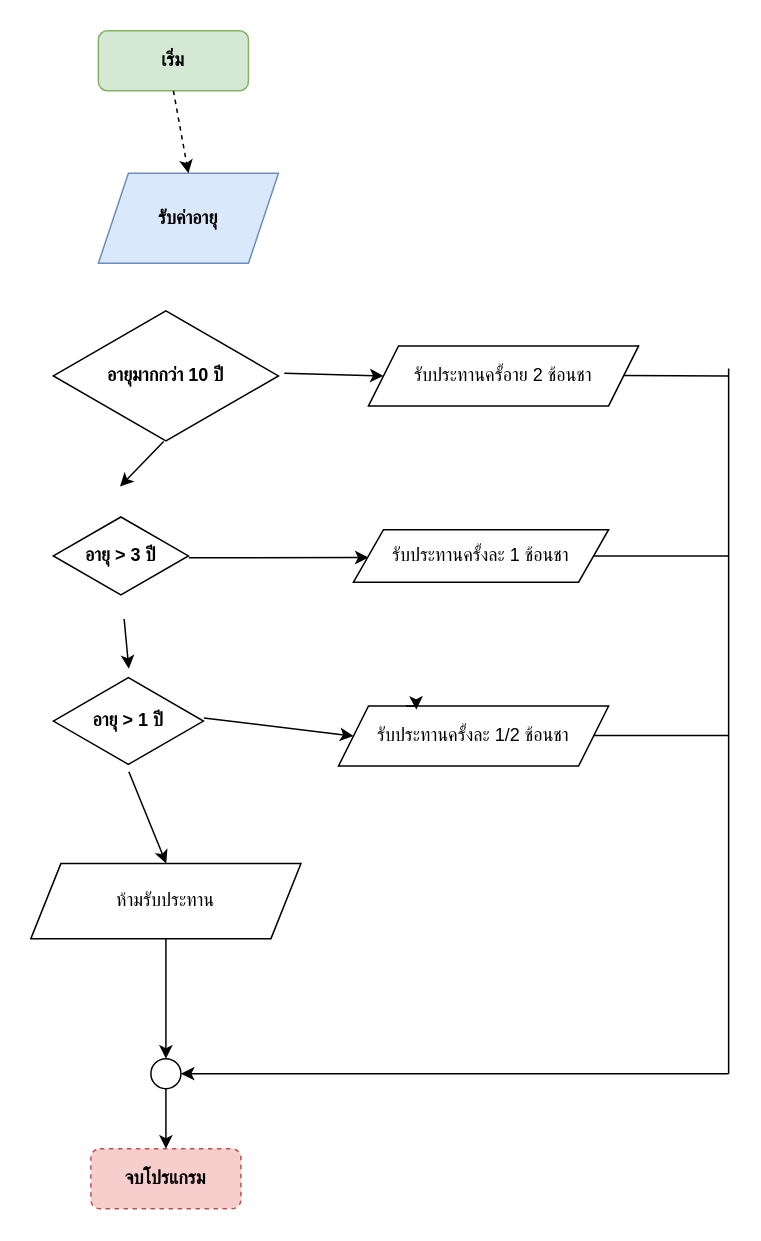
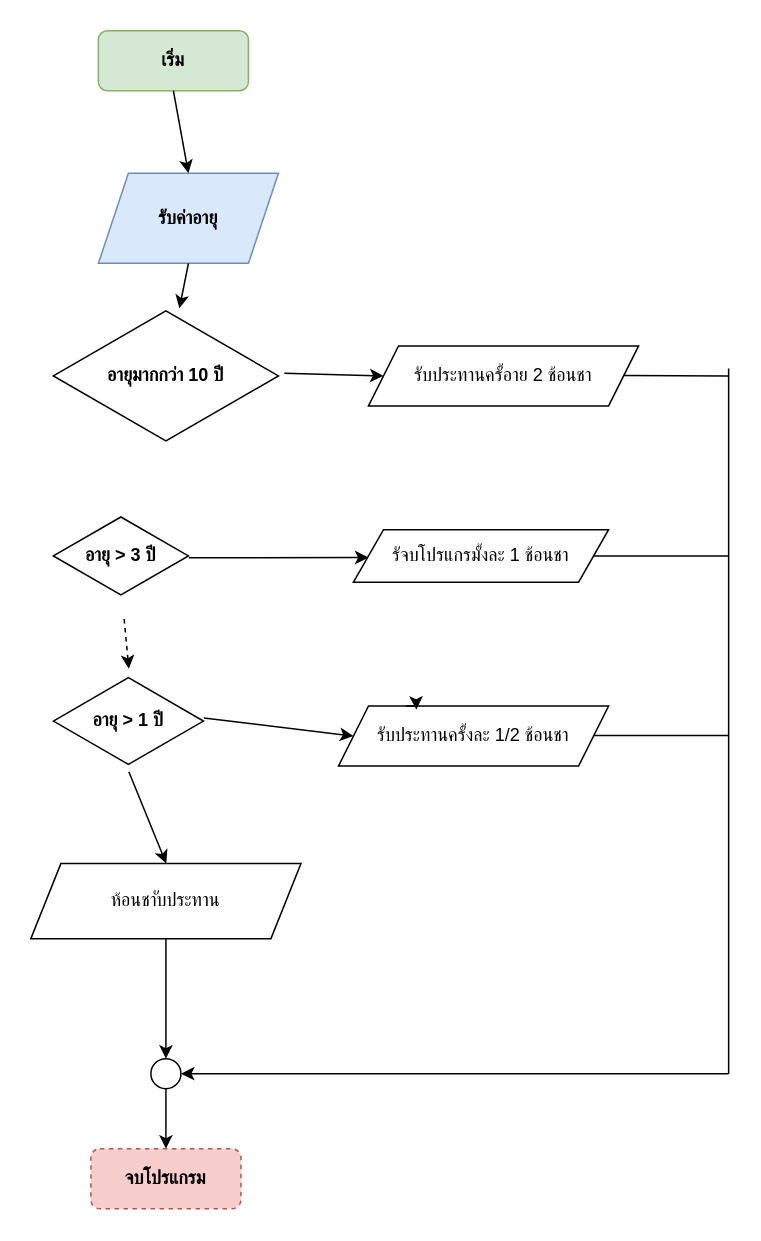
edge "เริ่ม" -> "รับค่าอายุ": style dashed -> solid
edge "รับค่าอายุ" -> "อายุมากกว่า 10 ปี": added
edge "อายุมากกว่า 10 ปี" -> "อายุ > 3 ปี": removed
node "รับประทานครั้งละ 1 ช้อนชา": label "รับประทานครั้งละ 1 ช้อนชา" -> "รัจบโปรแกรมั้งละ 1 ช้อนชา"
edge "อายุ > 3 ปี" -> "อายุ > 1 ปี": style solid -> dashed
node "ห้ามรับประทาน": label "ห้ามรับประทาน" -> "ห้อนชาับประทาน"
